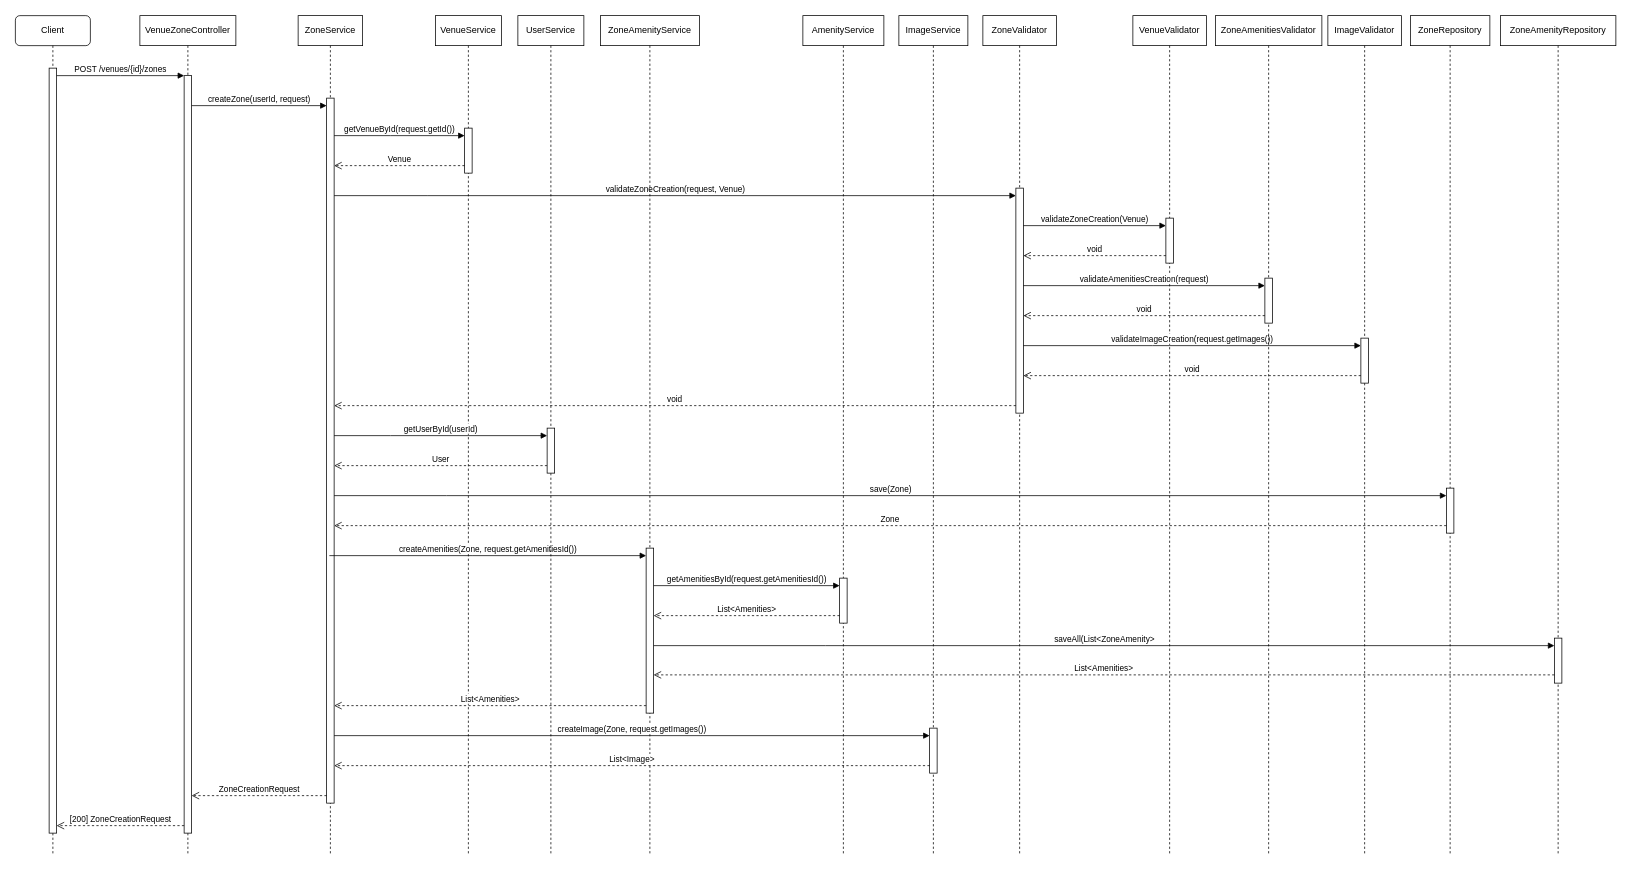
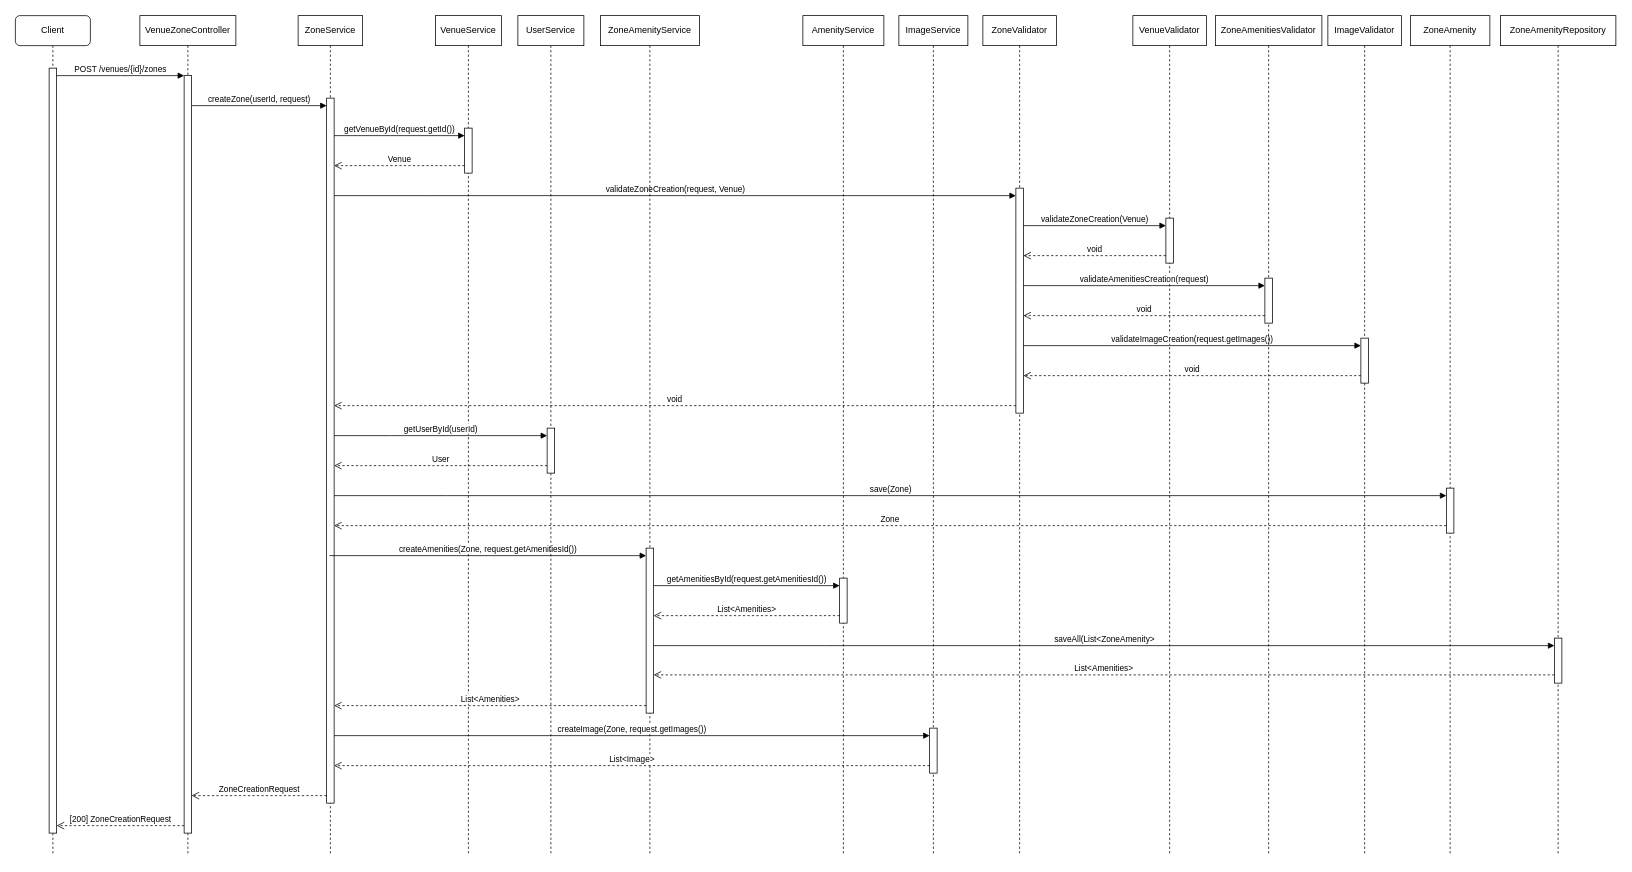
node "ZoneRepository": label "ZoneRepository" -> "ZoneAmenity"
